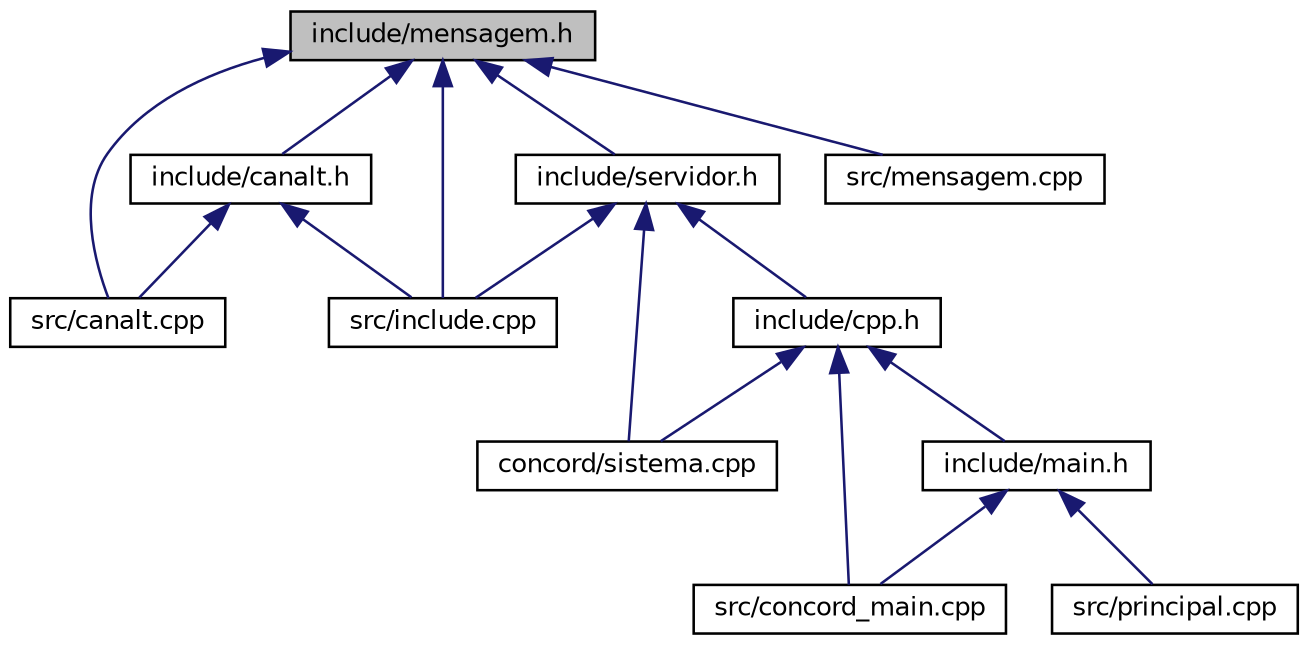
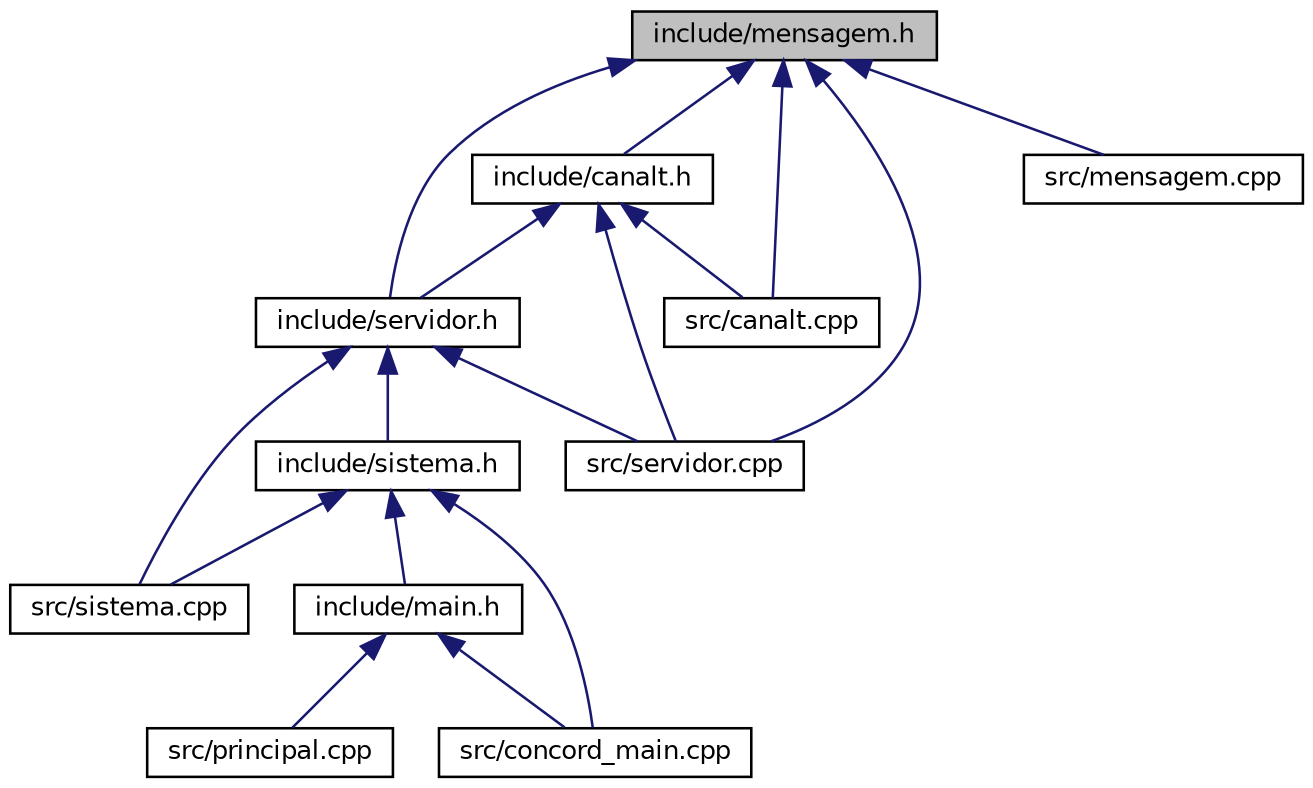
edge "include/servidor.h" -> "include/canalt.h": added
node "src/include.cpp": label "src/include.cpp" -> "src/servidor.cpp"
node "include/cpp.h": label "include/cpp.h" -> "include/sistema.h"
node "concord/sistema.cpp": label "concord/sistema.cpp" -> "src/sistema.cpp"
